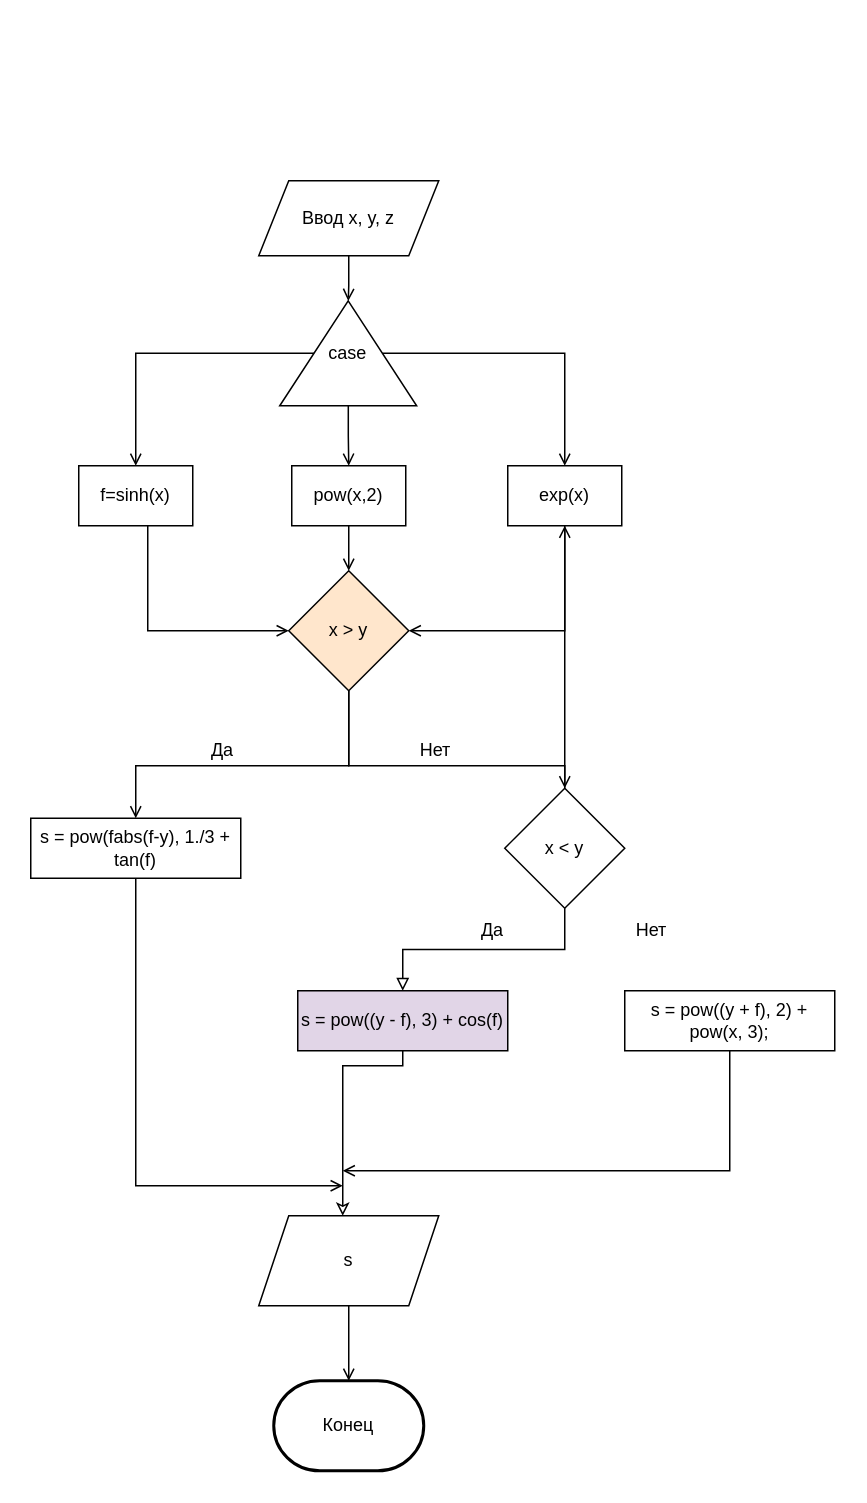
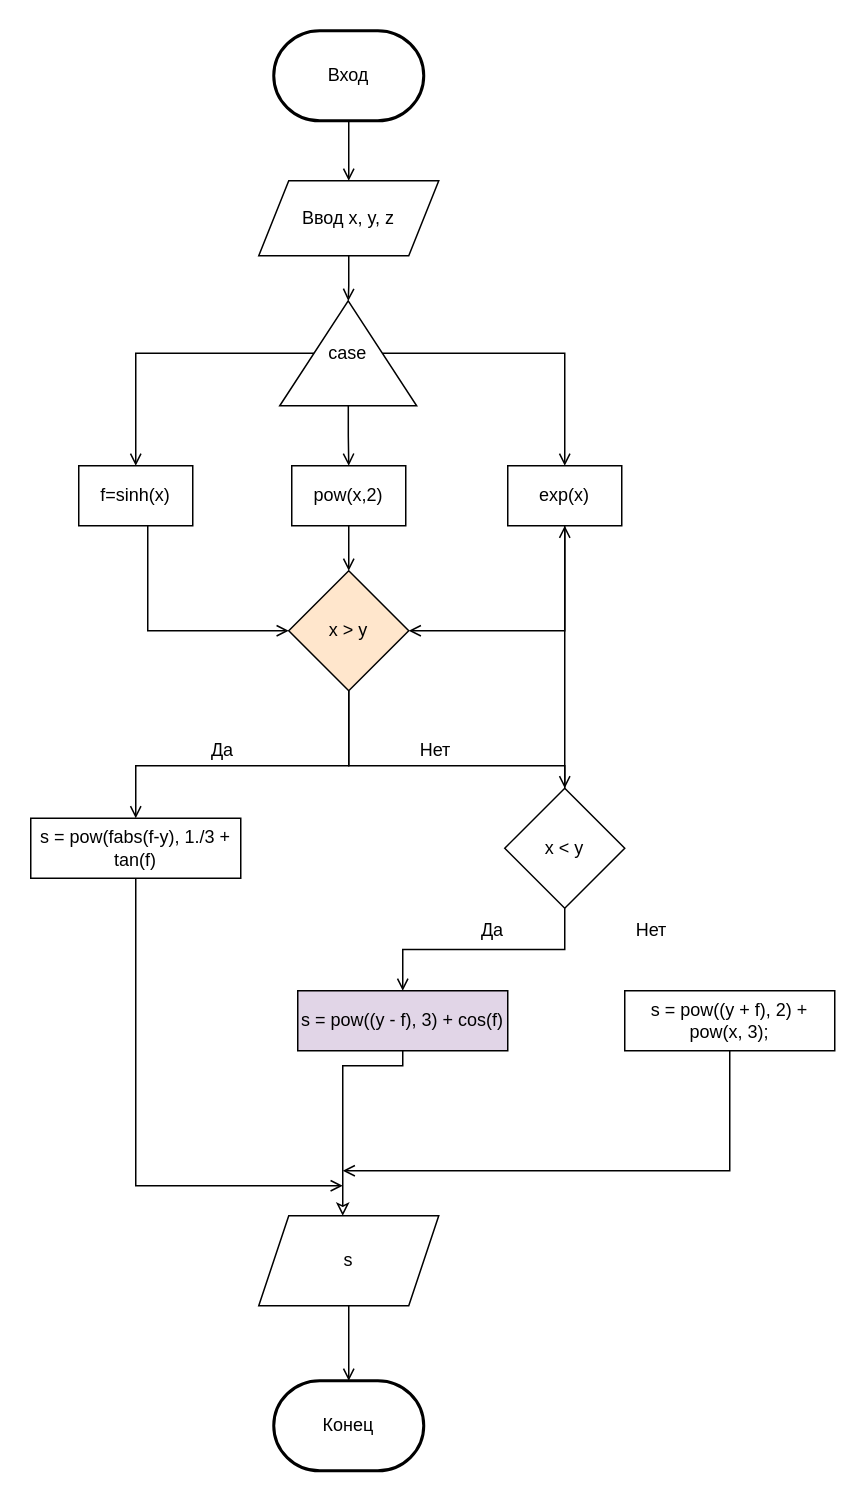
node "Вход": added
edge "Вход" -> "Ввод x, y, z": added
edge "x < y" -> "s = pow((y - f), 3) + cos(f)": arrowhead block -> open
